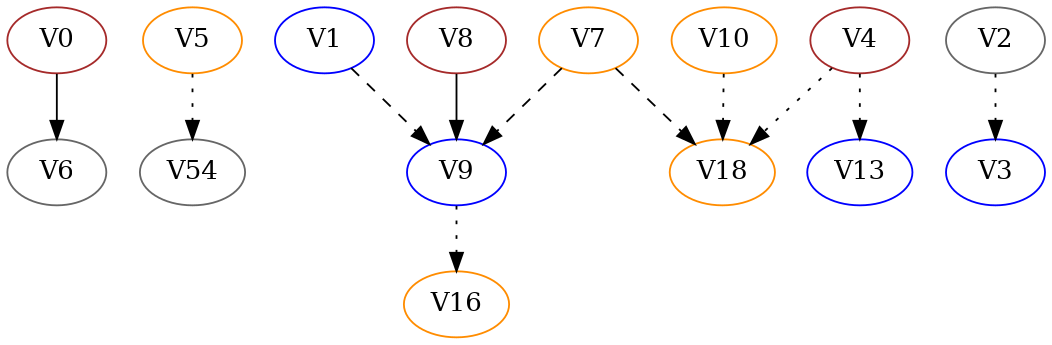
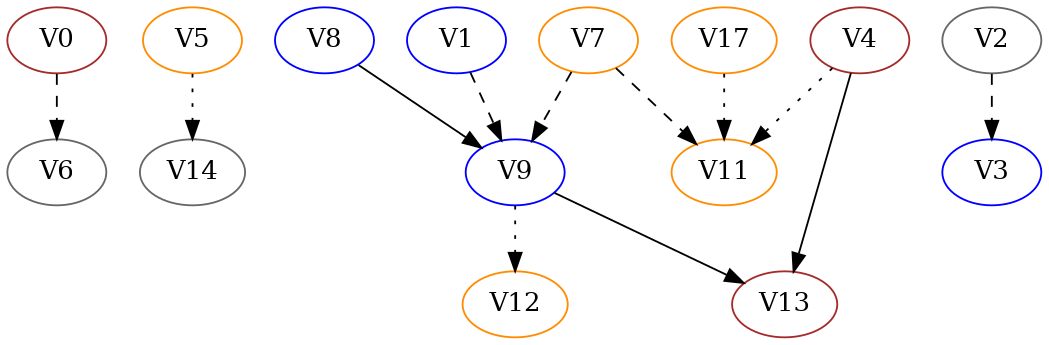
node "V8": color brown -> blue
node "V10": label "V10" -> "V17"
edge "V0" -> "V6": style solid -> dashed
edge "V4" -> "V13": style dotted -> solid
edge "V2" -> "V3": style dotted -> dashed
node "V54": label "V54" -> "V14"
node "V18": label "V18" -> "V11"
node "V13": color blue -> brown
edge "V9" -> "V13": added
node "V16": label "V16" -> "V12"
